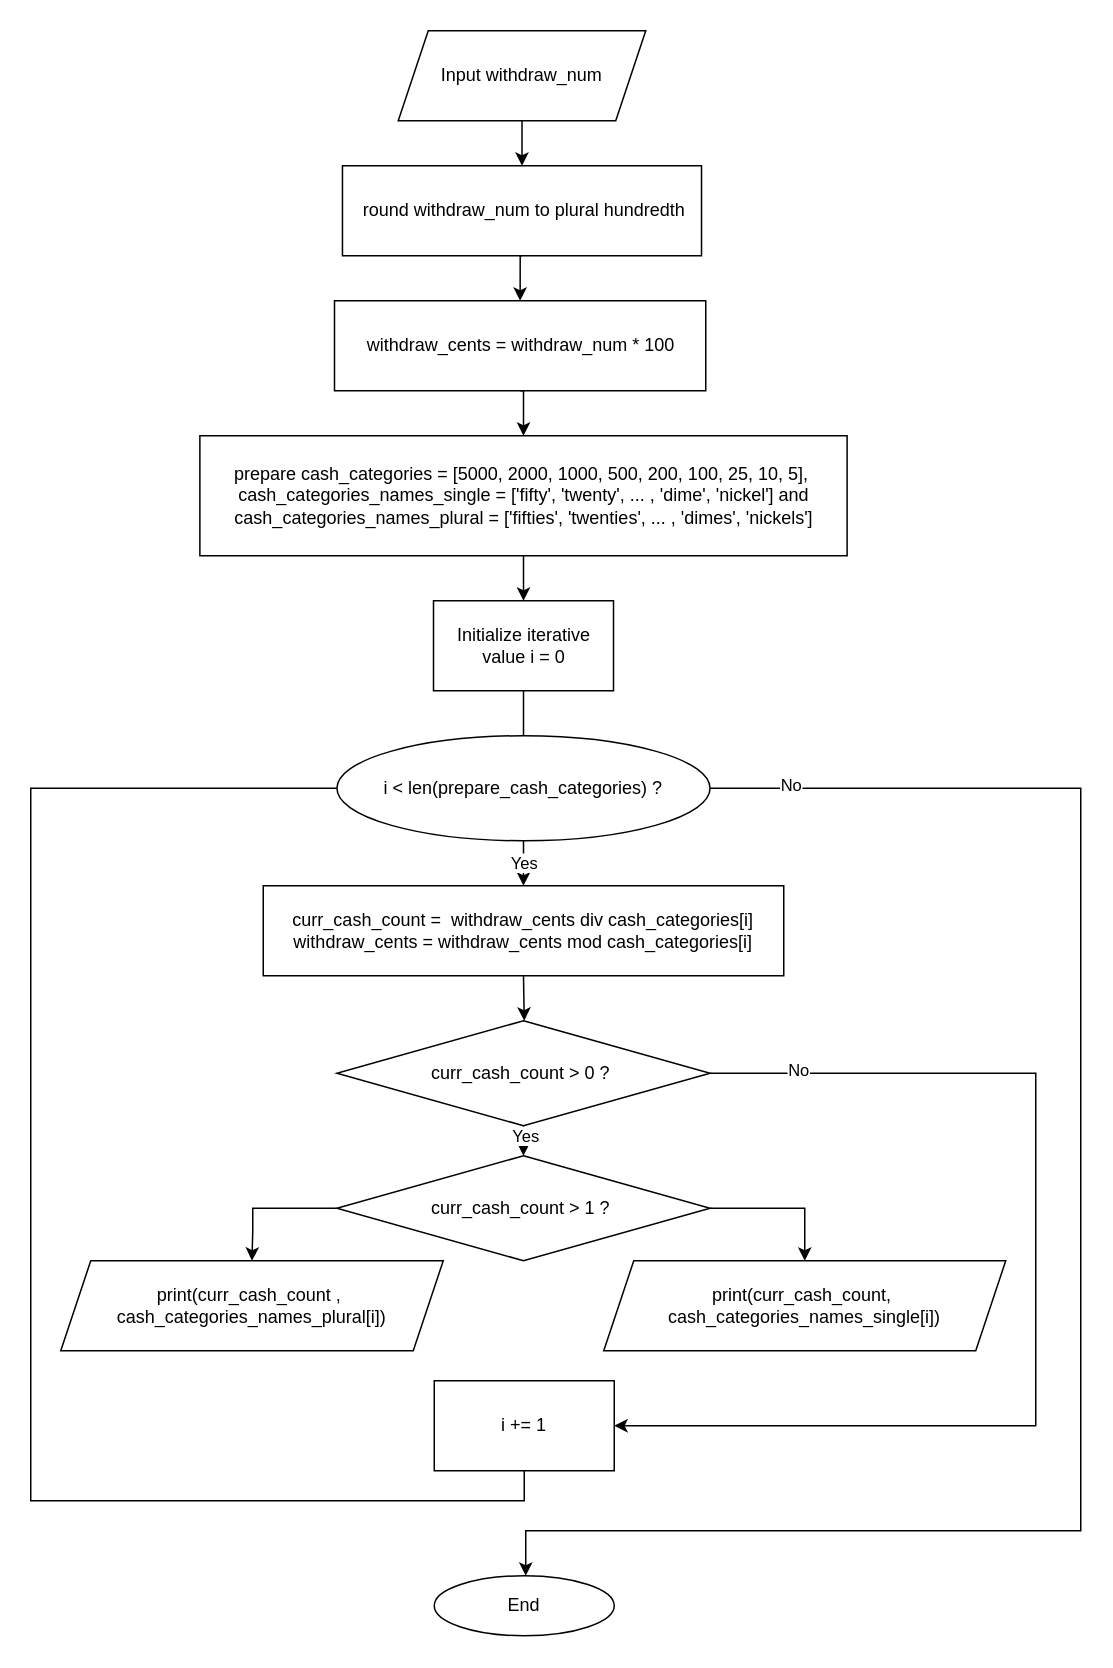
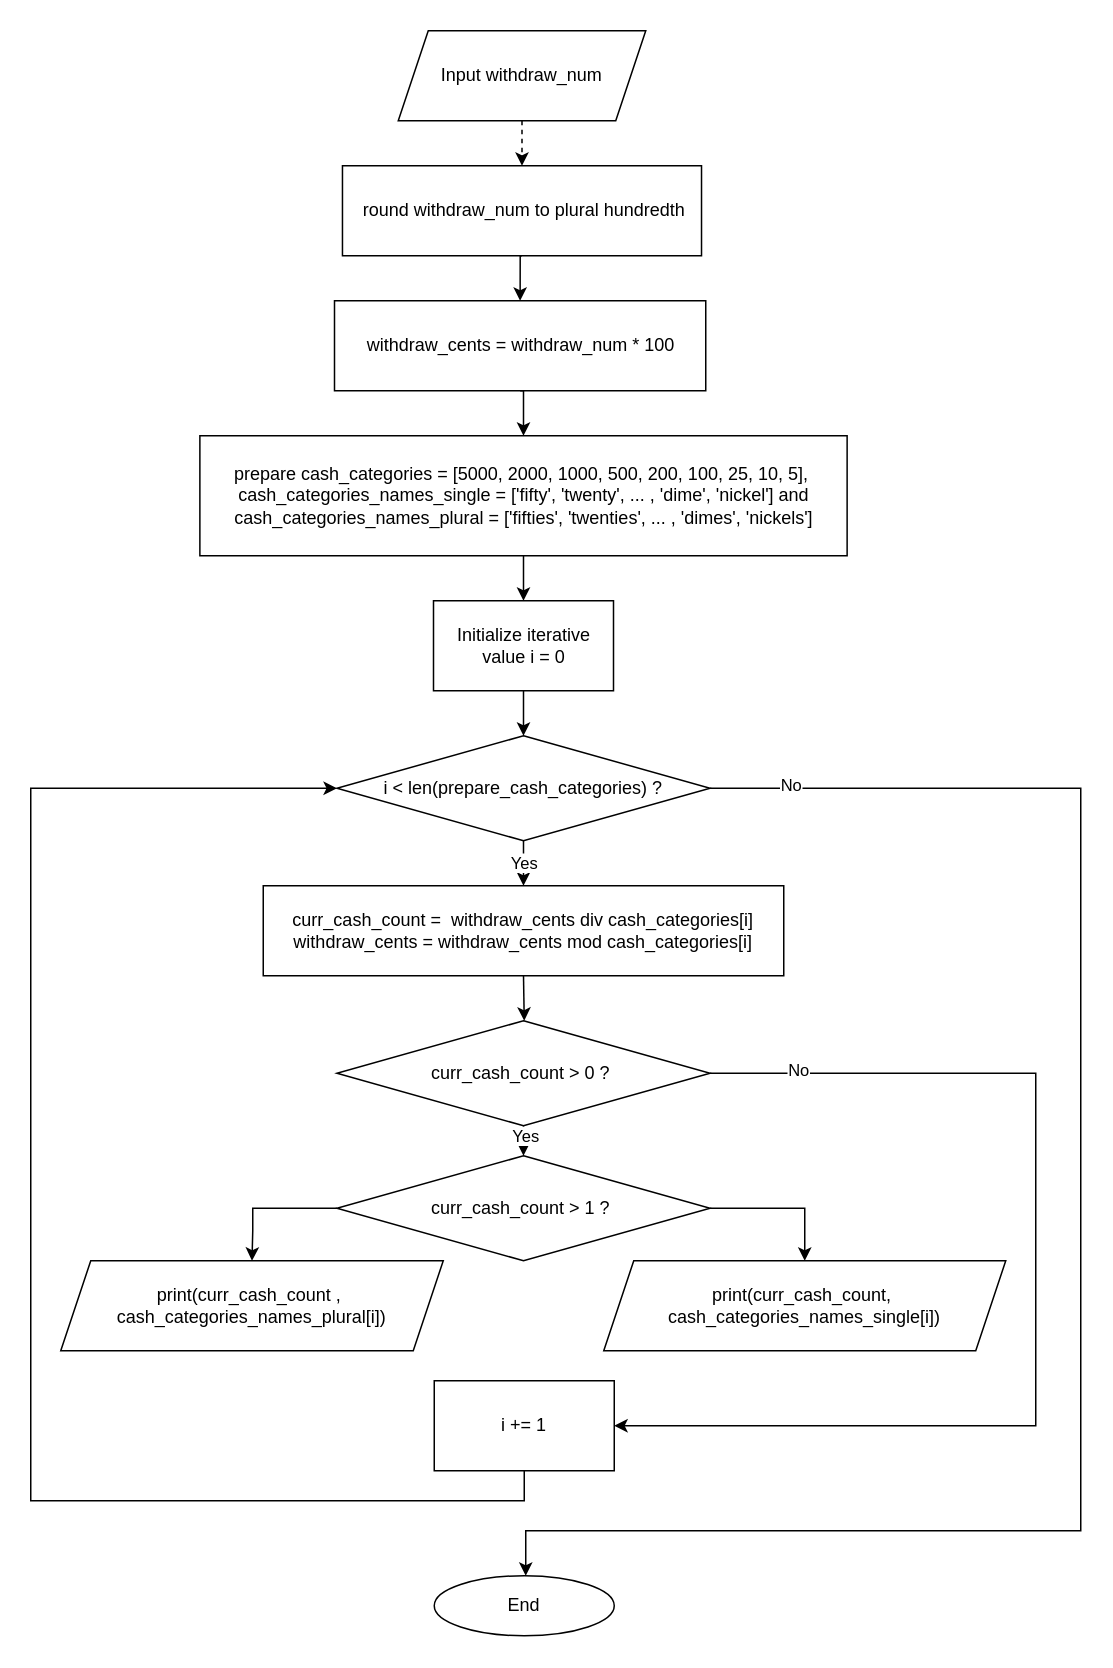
edge "Input withdraw_num" -> "round withdraw_num to plural hundredth": style solid -> dashed
edge "Initialize iterative value i = 0" -- "i < len(prepare_cash_categories) ?": arrowhead none -> classic
edge "i < len(prepare_cash_categories) ?" -- "i += 1": arrowhead none -> classic
node "i < len(prepare_cash_categories) ?": shape ellipse -> diamond
